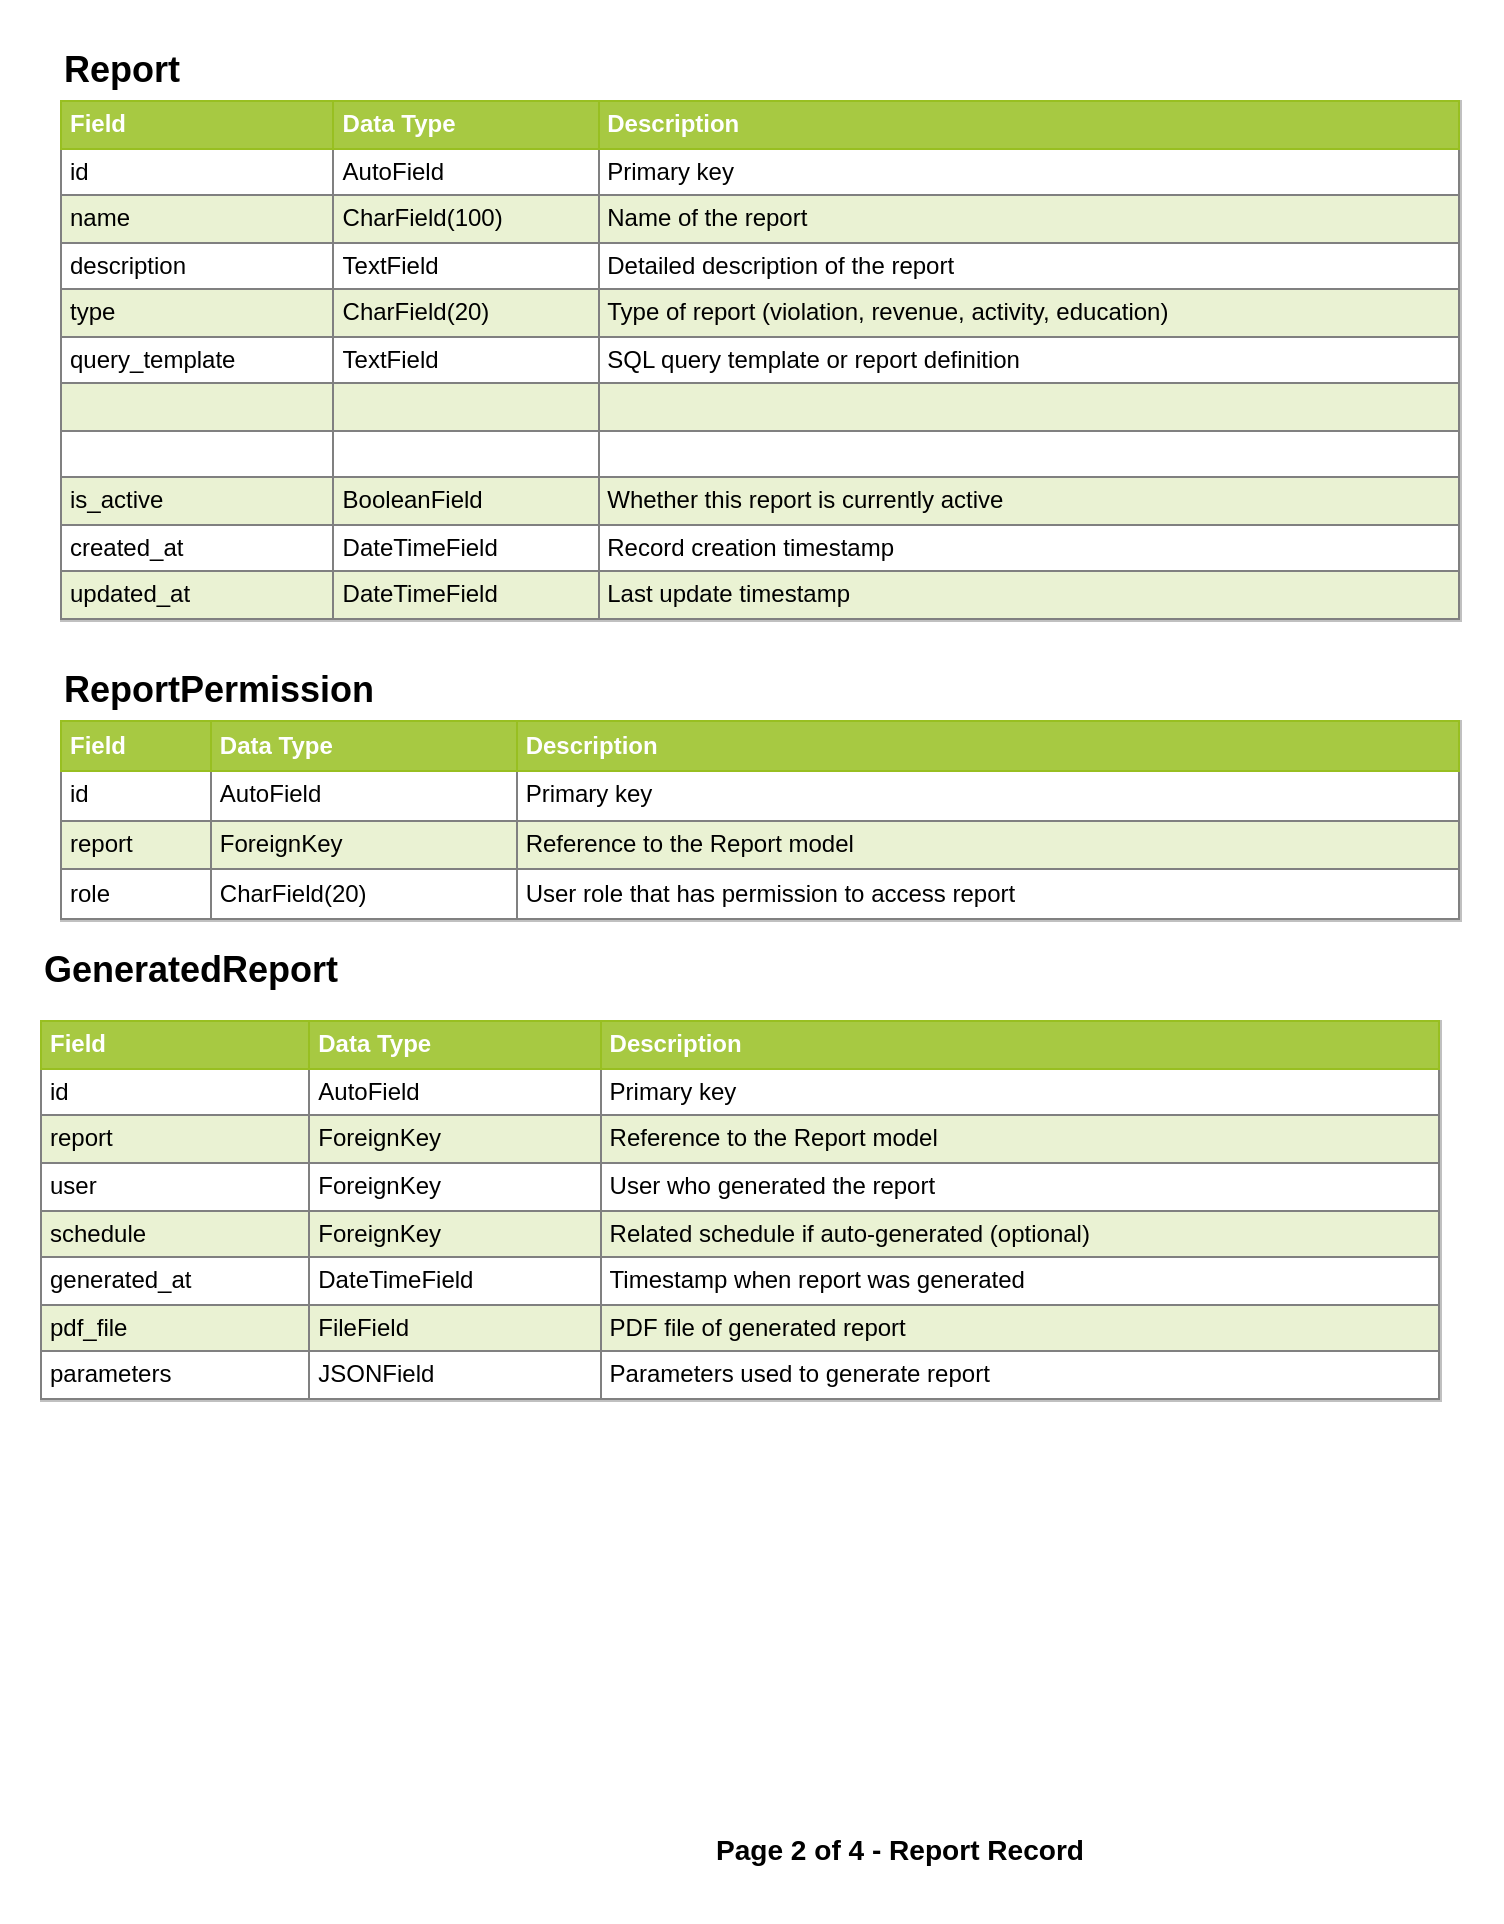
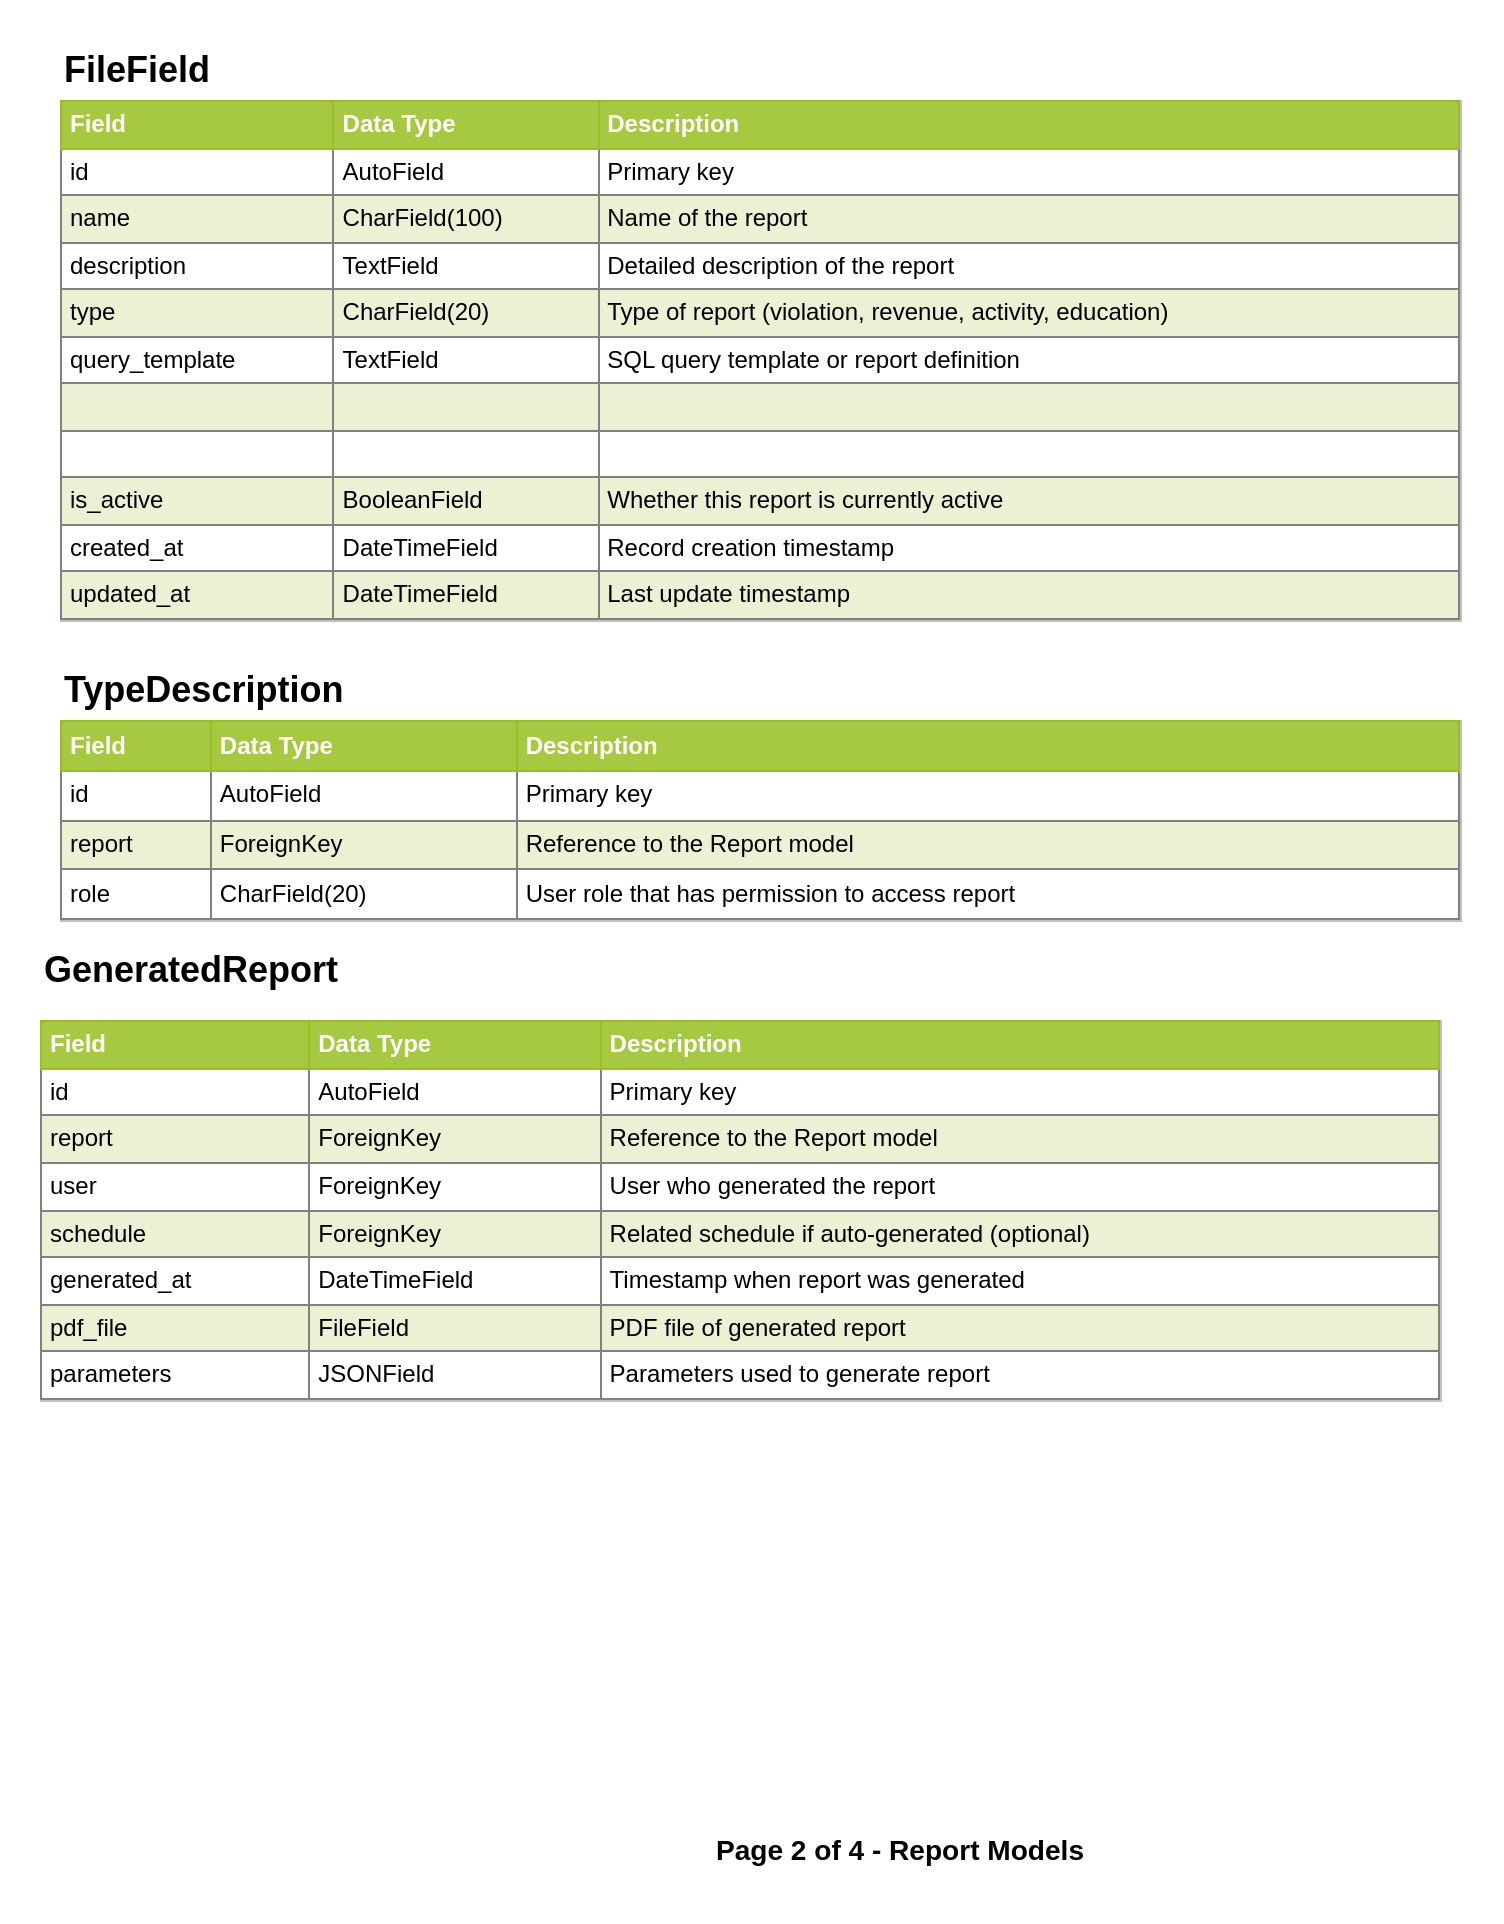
node "Report": label "Report" -> "FileField"
node "ReportPermission": label "ReportPermission" -> "TypeDescription"
node "Page 2 of 4 - Report Record": label "Page 2 of 4 - Report Record" -> "Page 2 of 4 - Report Models"
